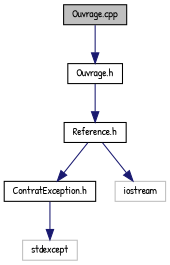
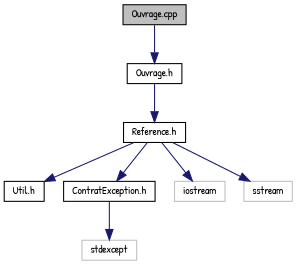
node "Util.h": added
node "sstream": added
